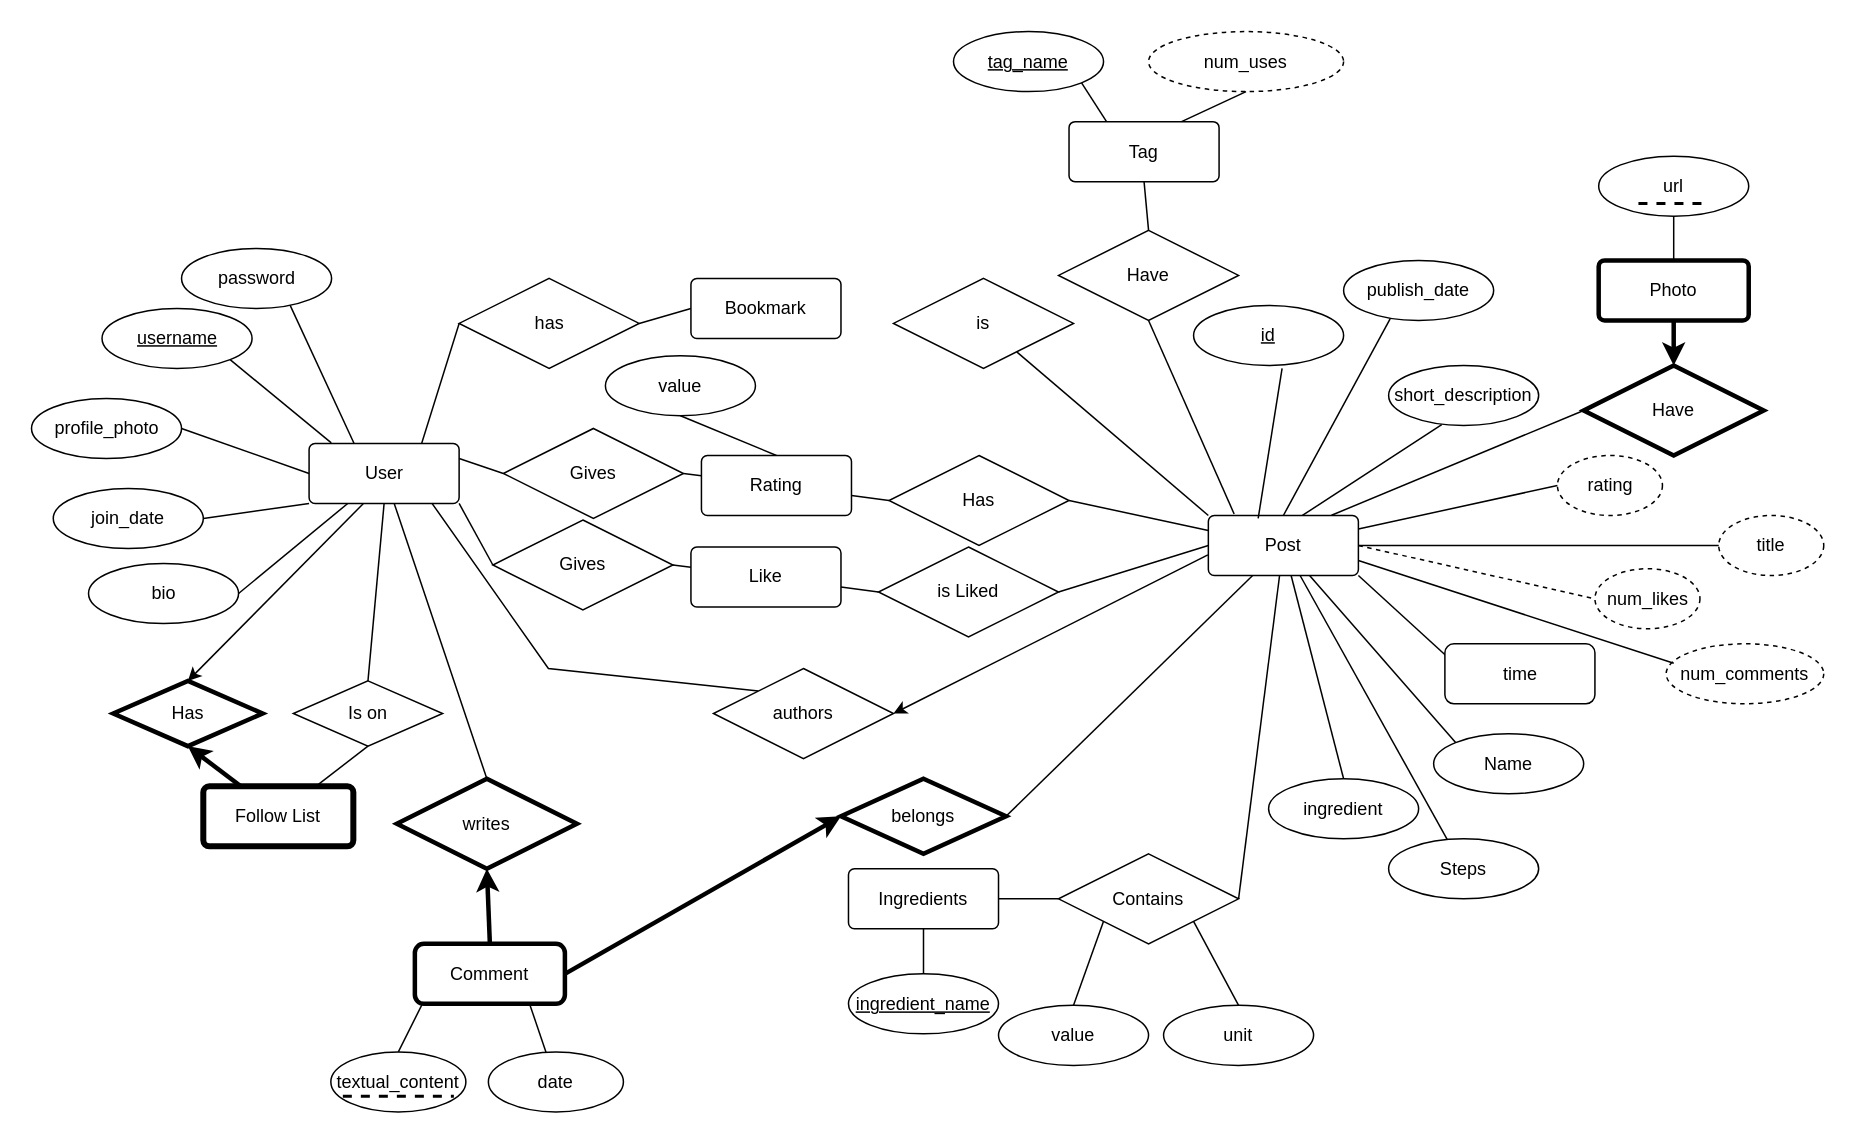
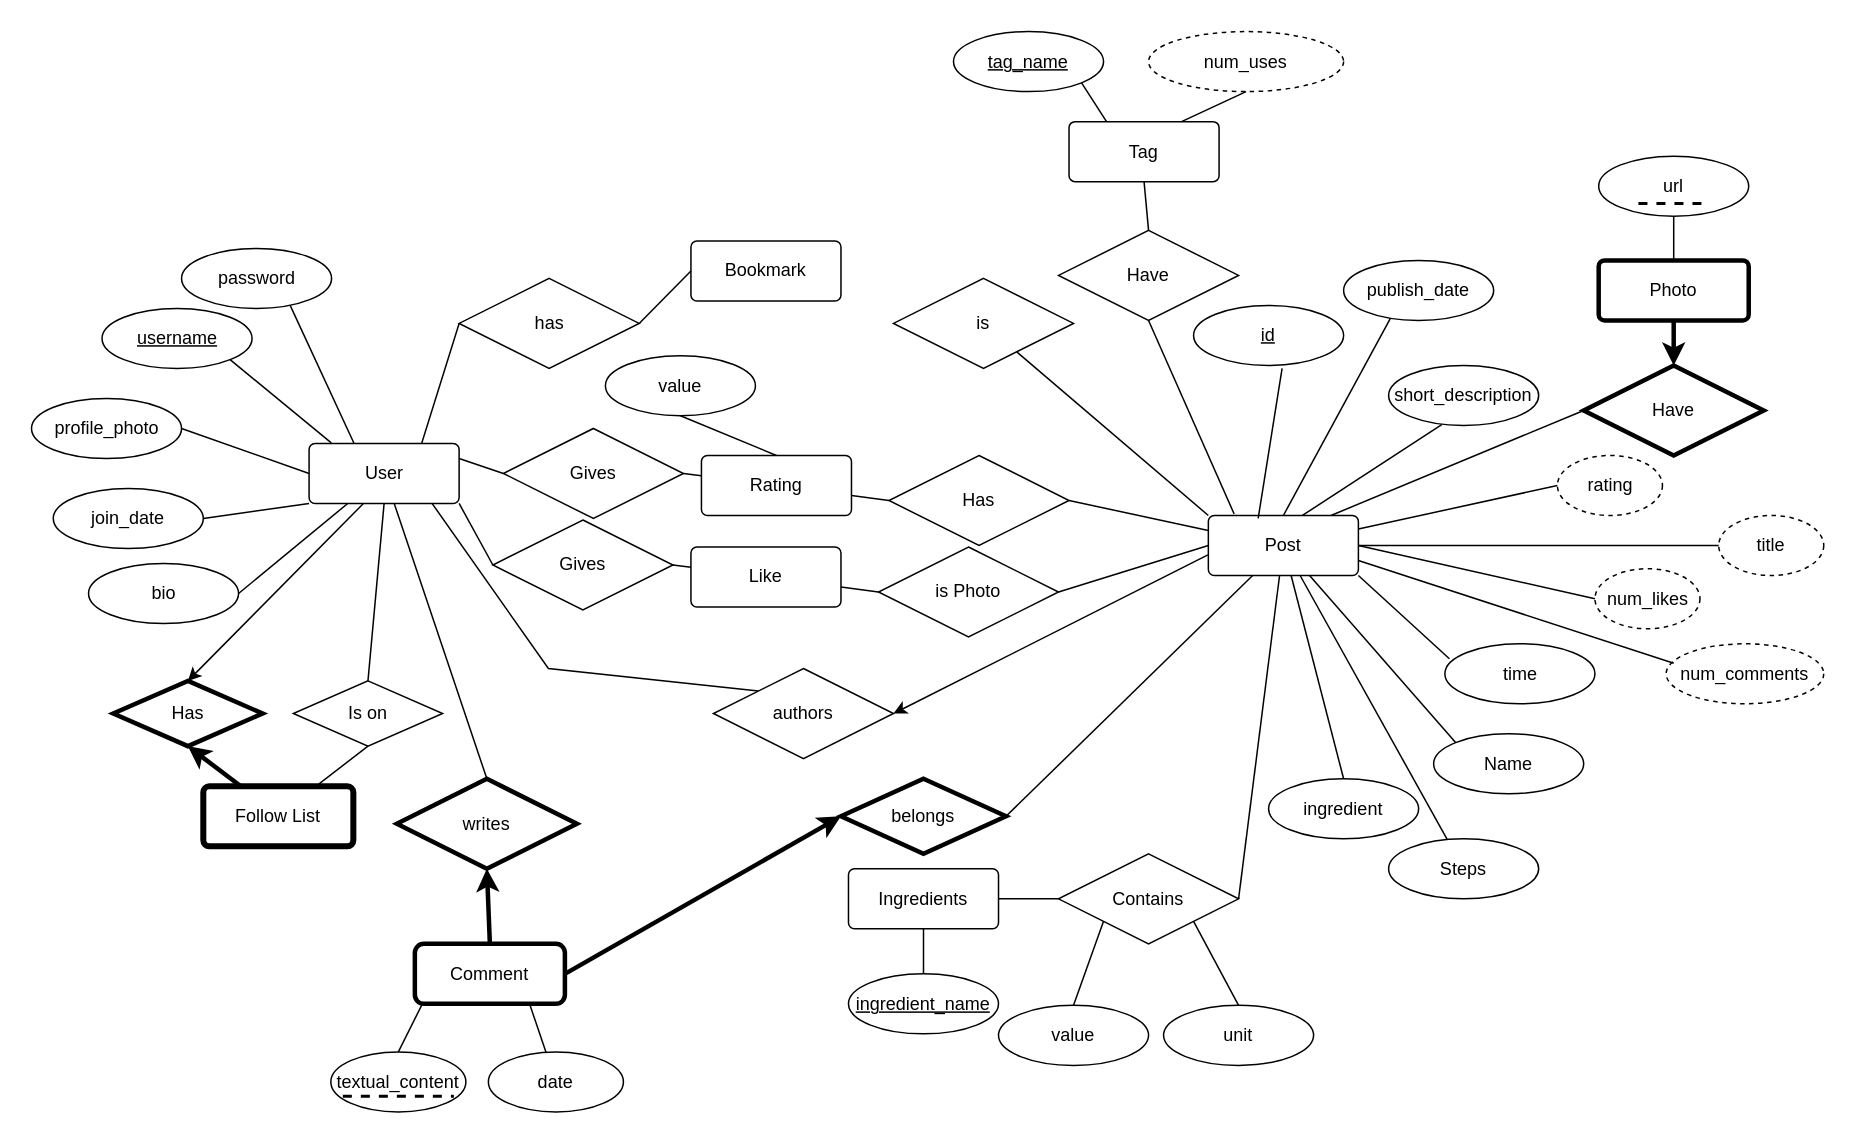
node "Bookmark": moved (766, 308) -> (766, 271)
edge "Post" -- "num_likes": style dashed -> solid
node "is Liked": label "is Liked" -> "is Photo"
node "time": shape rounded rectangle -> ellipse
